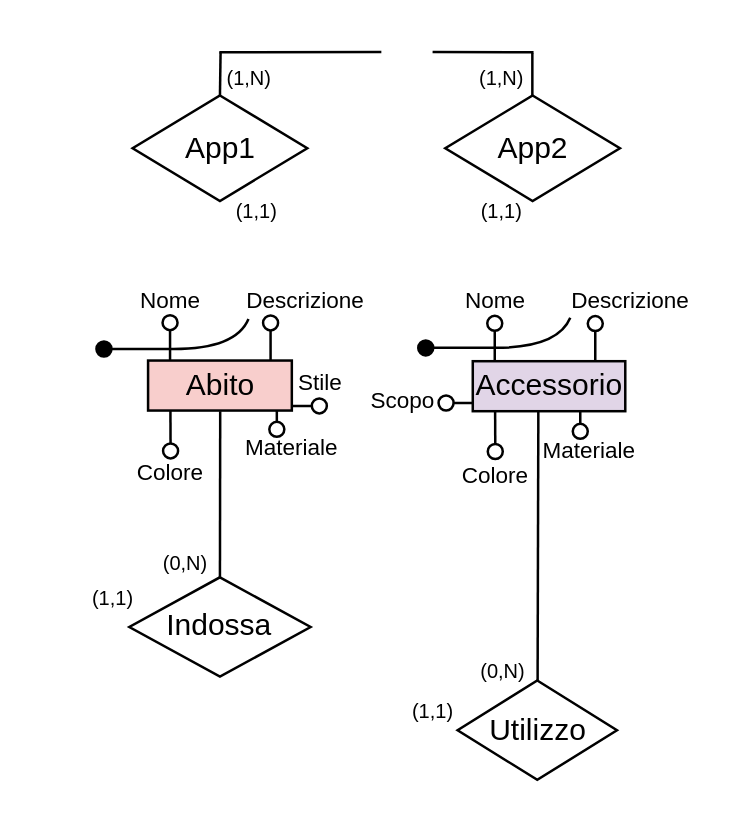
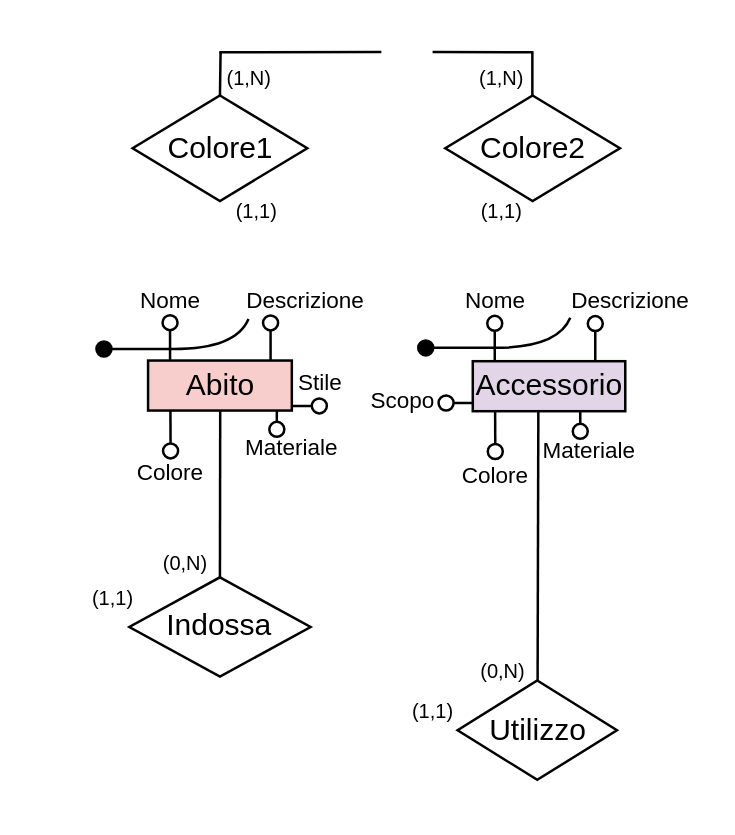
node "App1": label "App1" -> "Colore1"
node "App2": label "App2" -> "Colore2"
